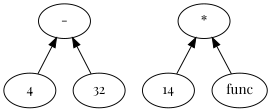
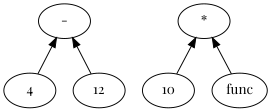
node "32": label "32" -> "12"
node "14": label "14" -> "10"
